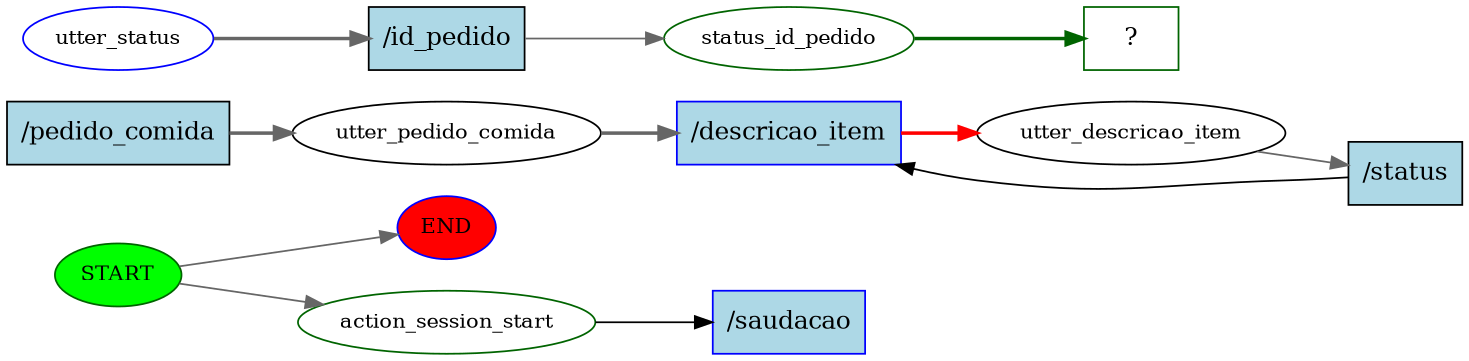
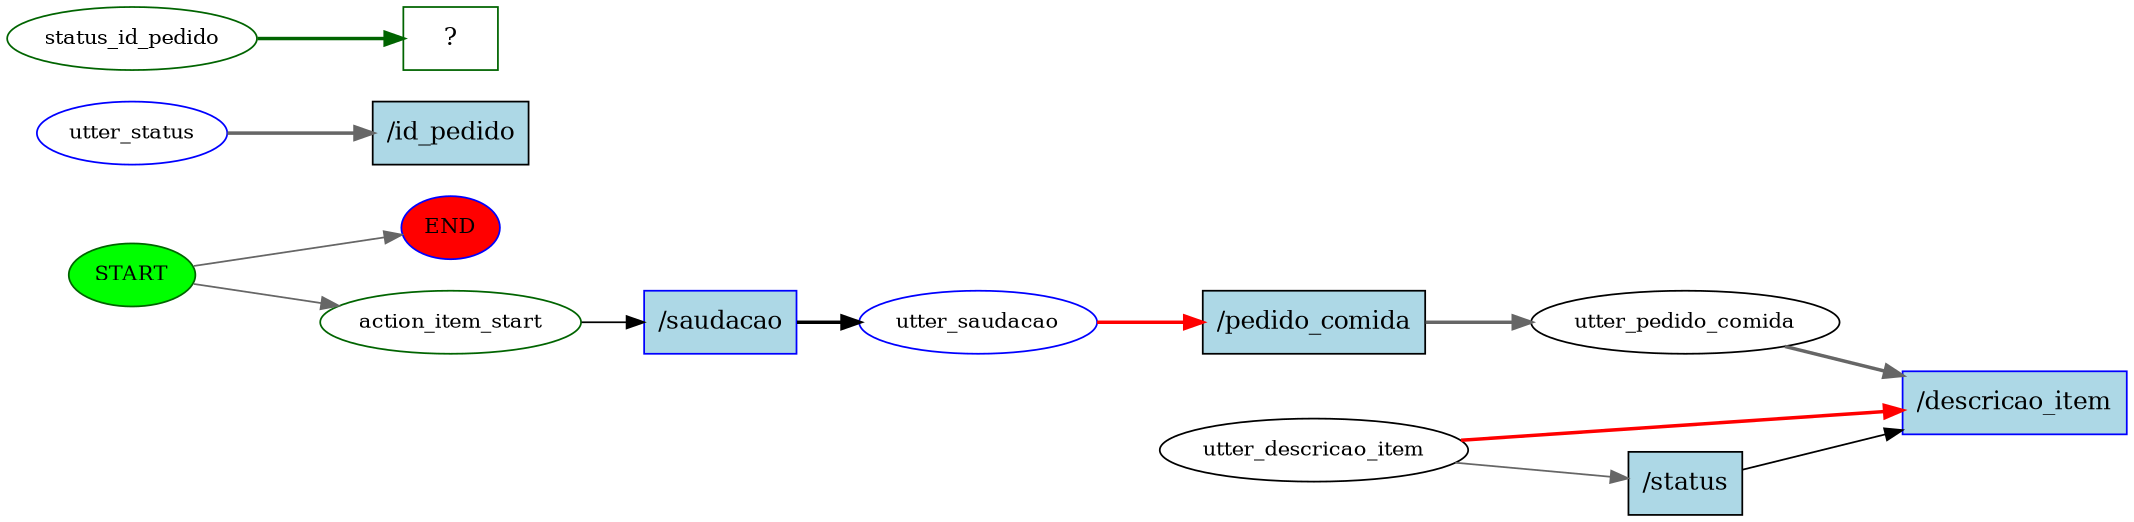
edge "/id_pedido" -> "status_id_pedido": removed
edge "/descricao_item" -> "utter_descricao_item": reversed
node "action_session_start": label "action_session_start" -> "action_item_start"
node "utter_saudacao": added
